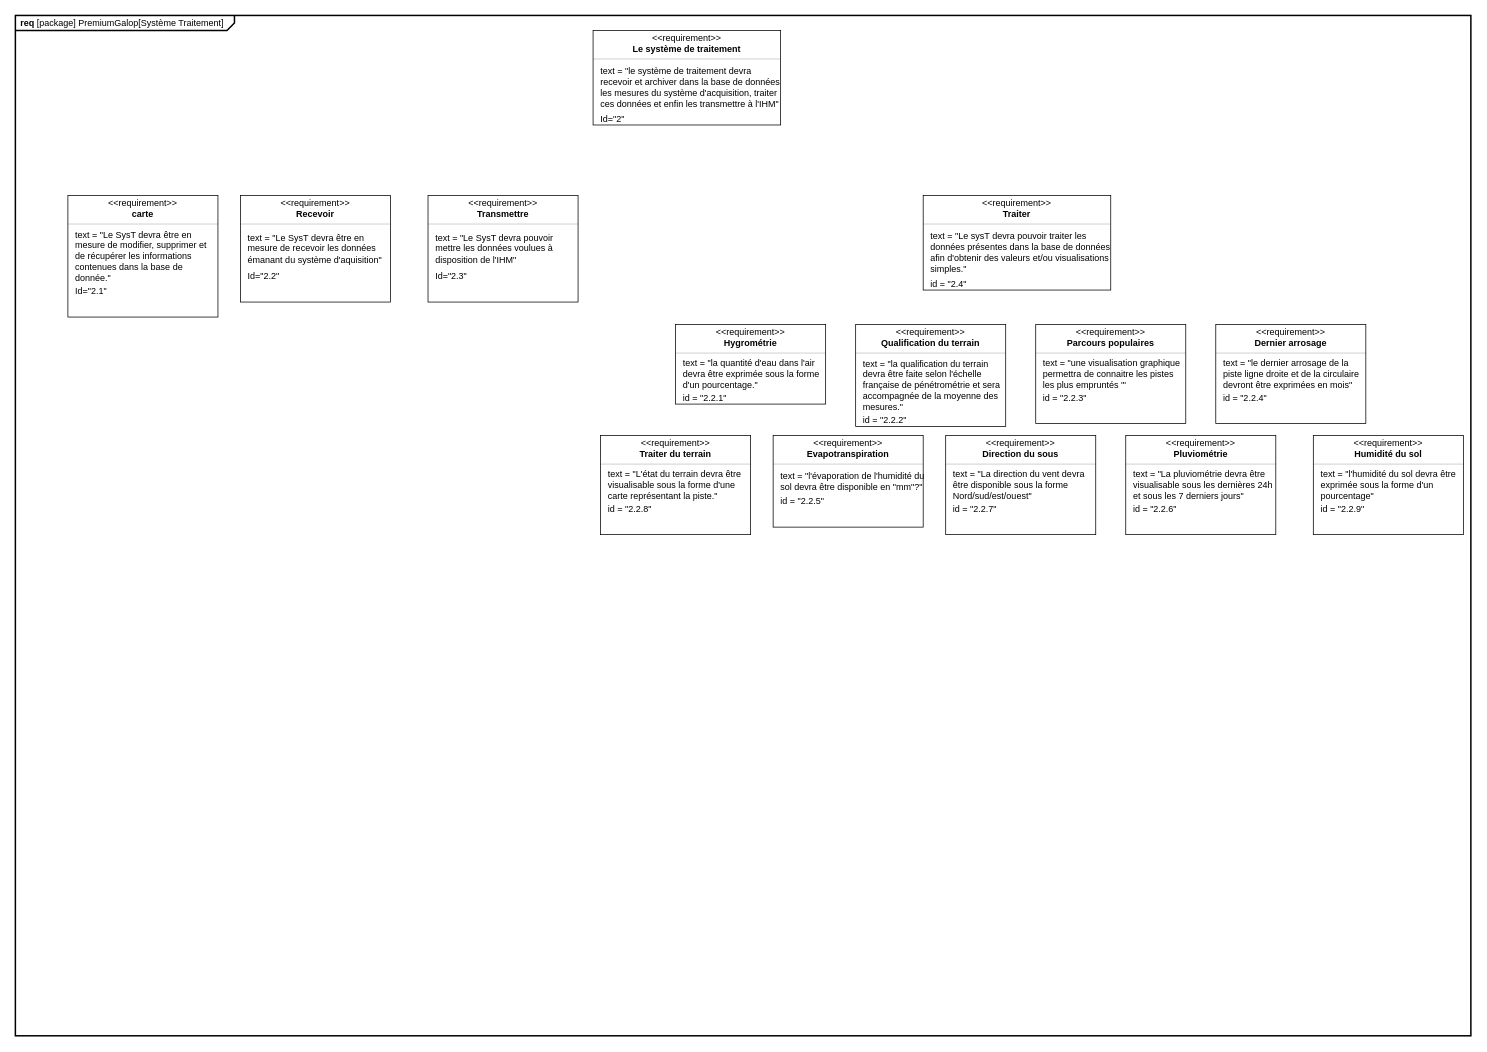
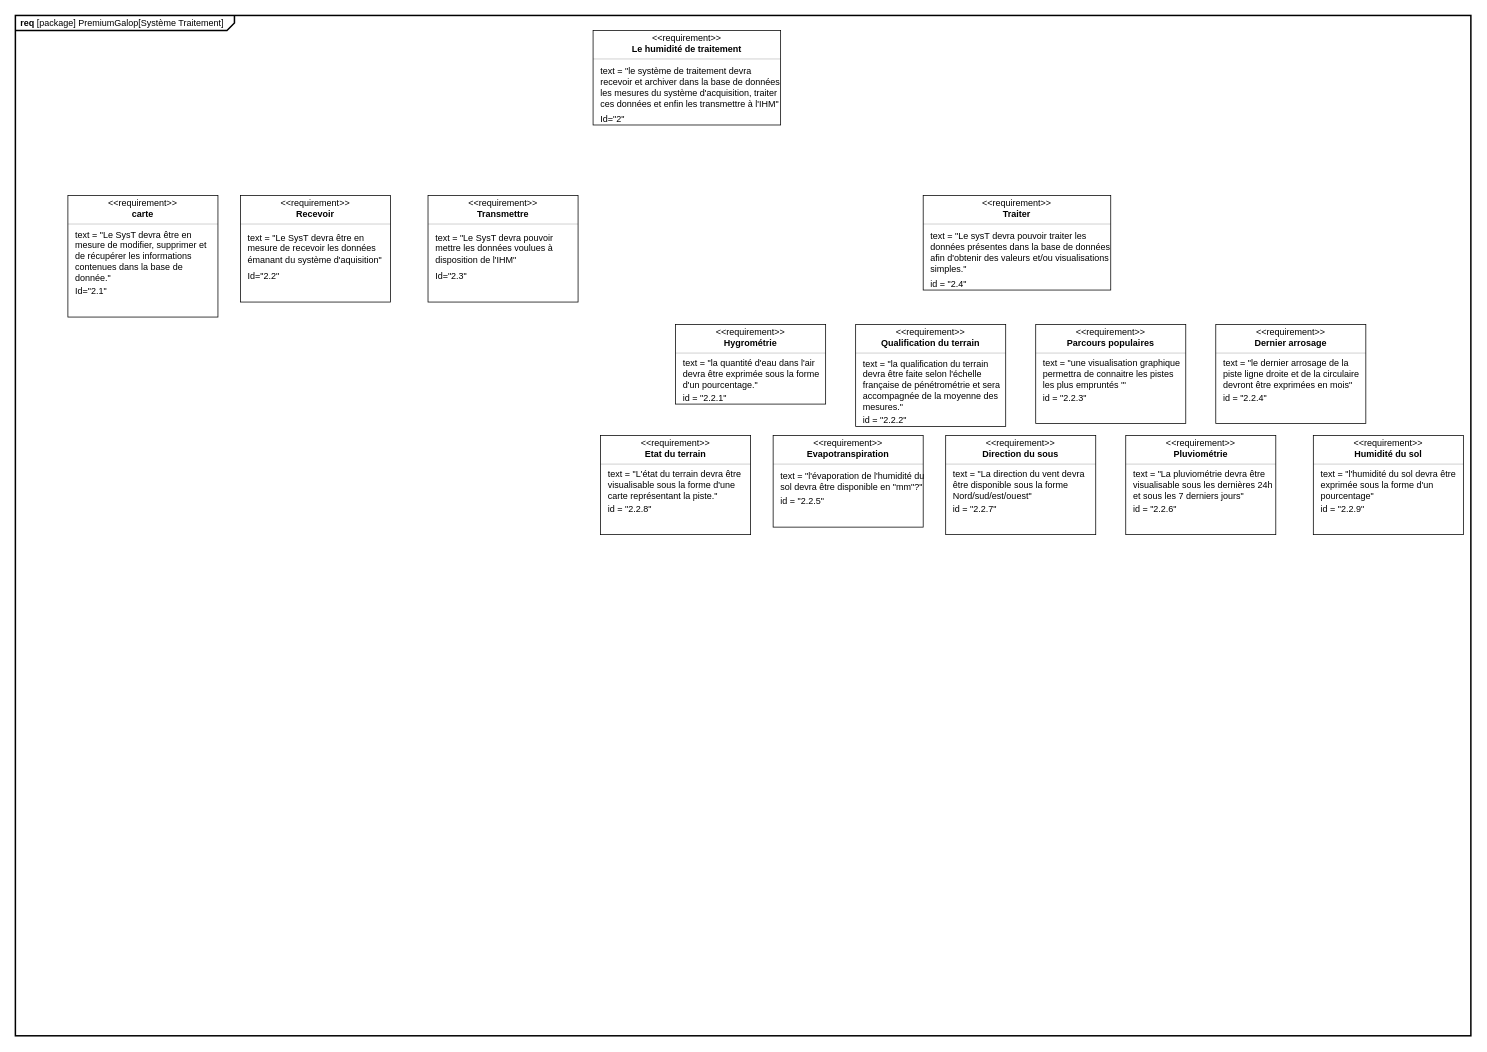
node "Le système de traitement": label "Le système de traitement" -> "Le humidité de traitement"
node "Traiter du terrain": label "Traiter du terrain" -> "Etat du terrain"
